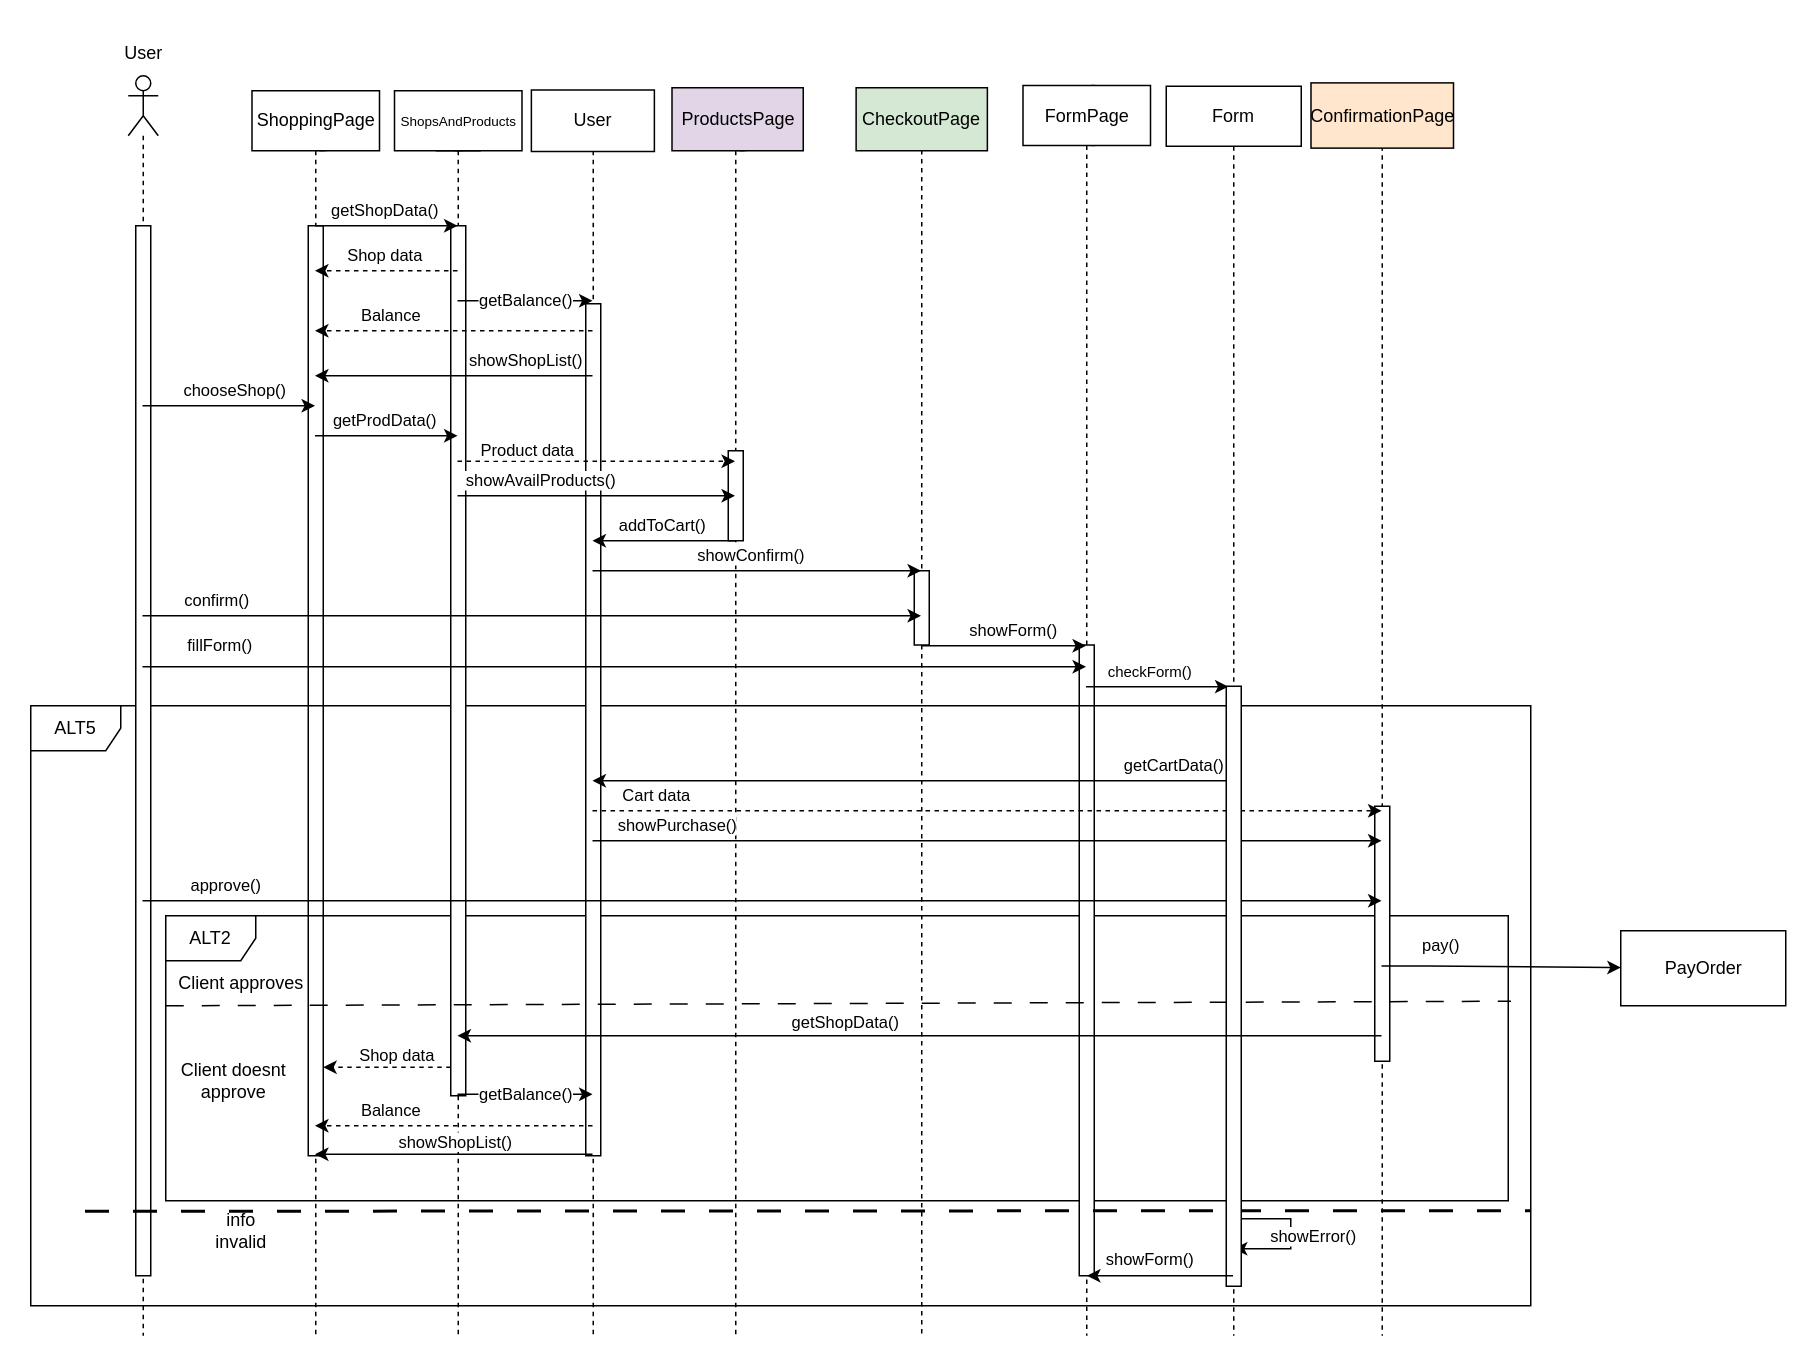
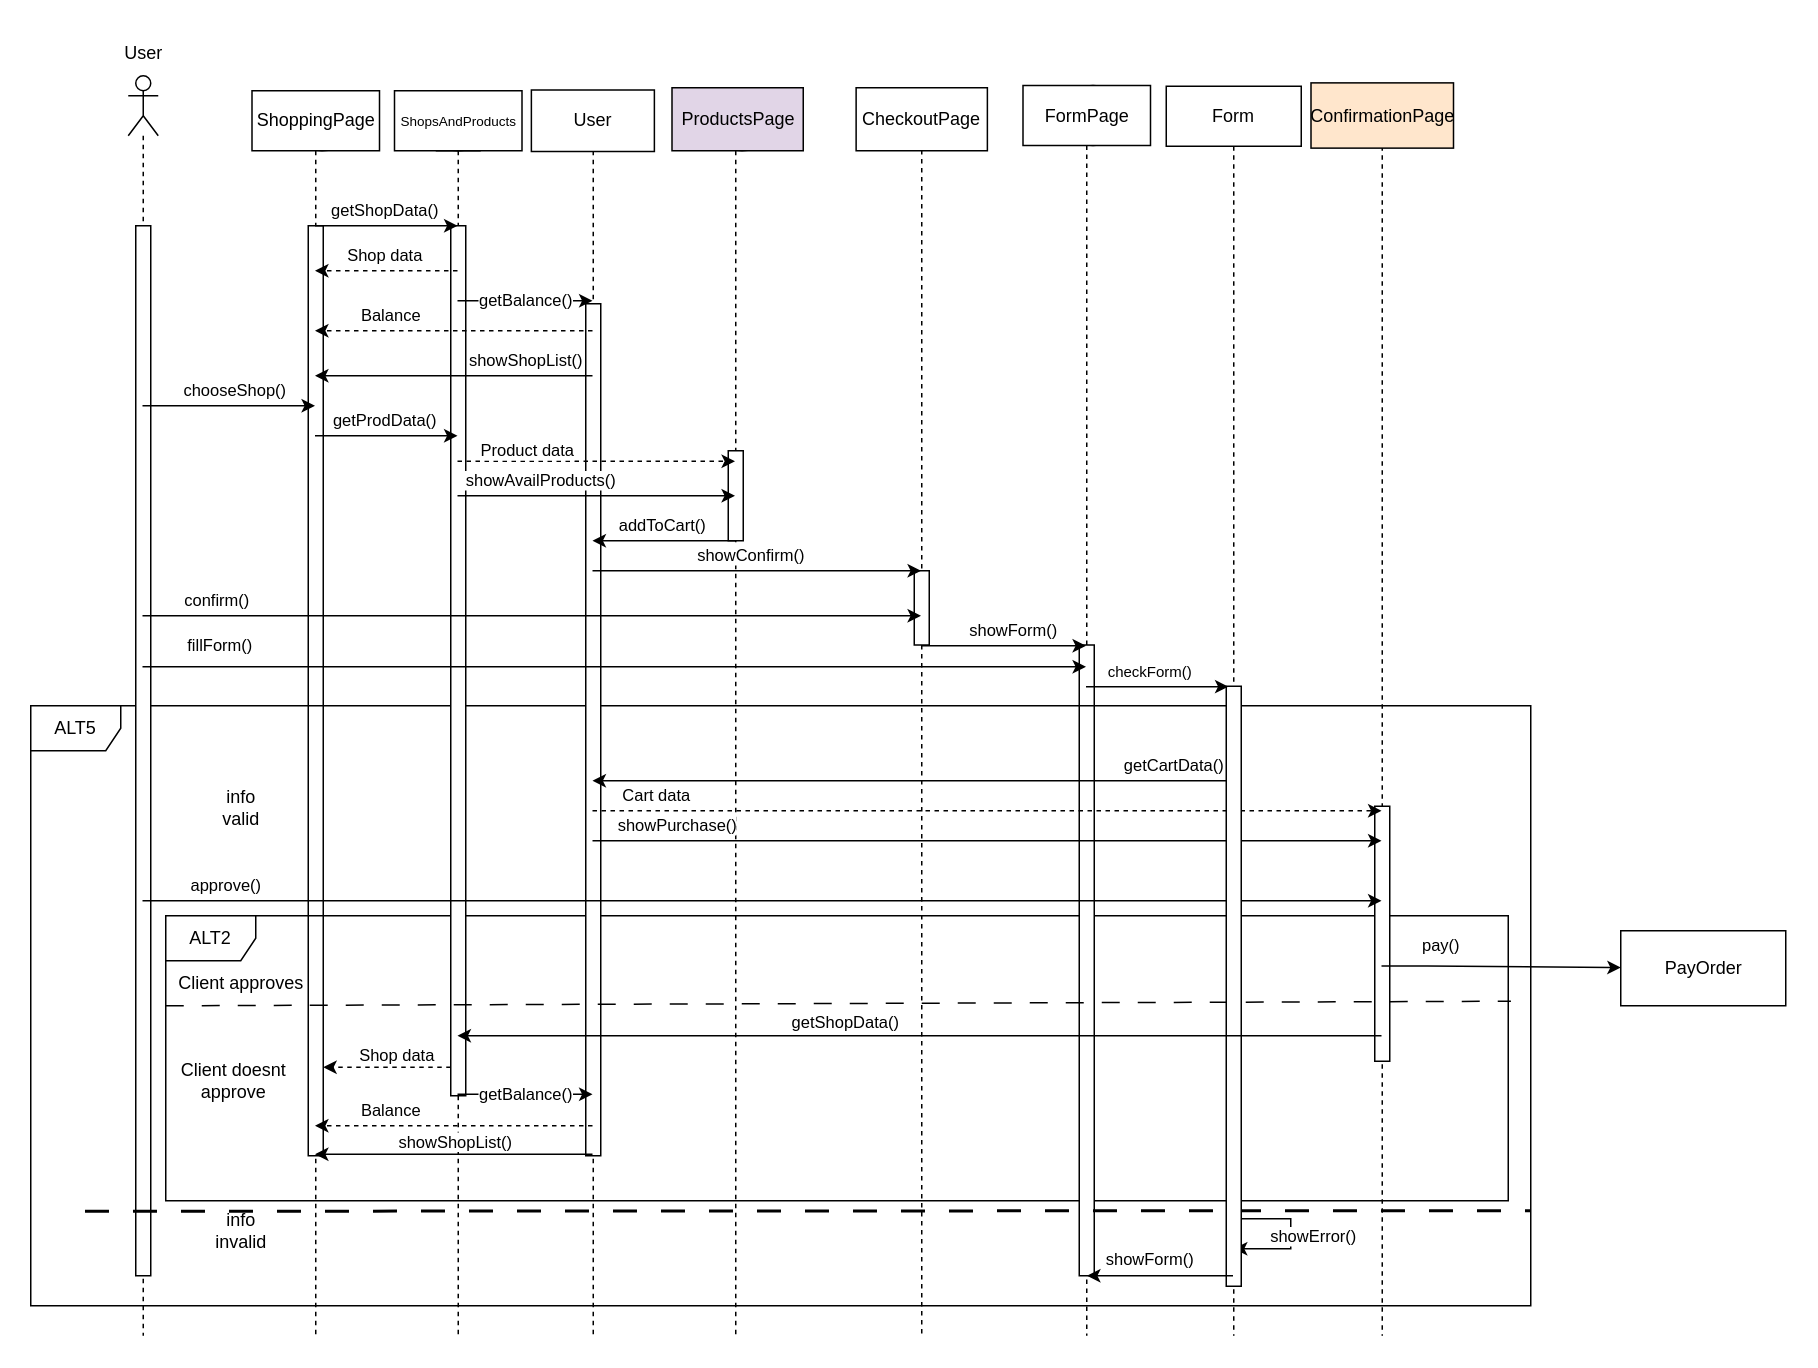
node "CheckoutPage": fillcolor #d5e8d4 -> #ffffff
node "info valid": added
